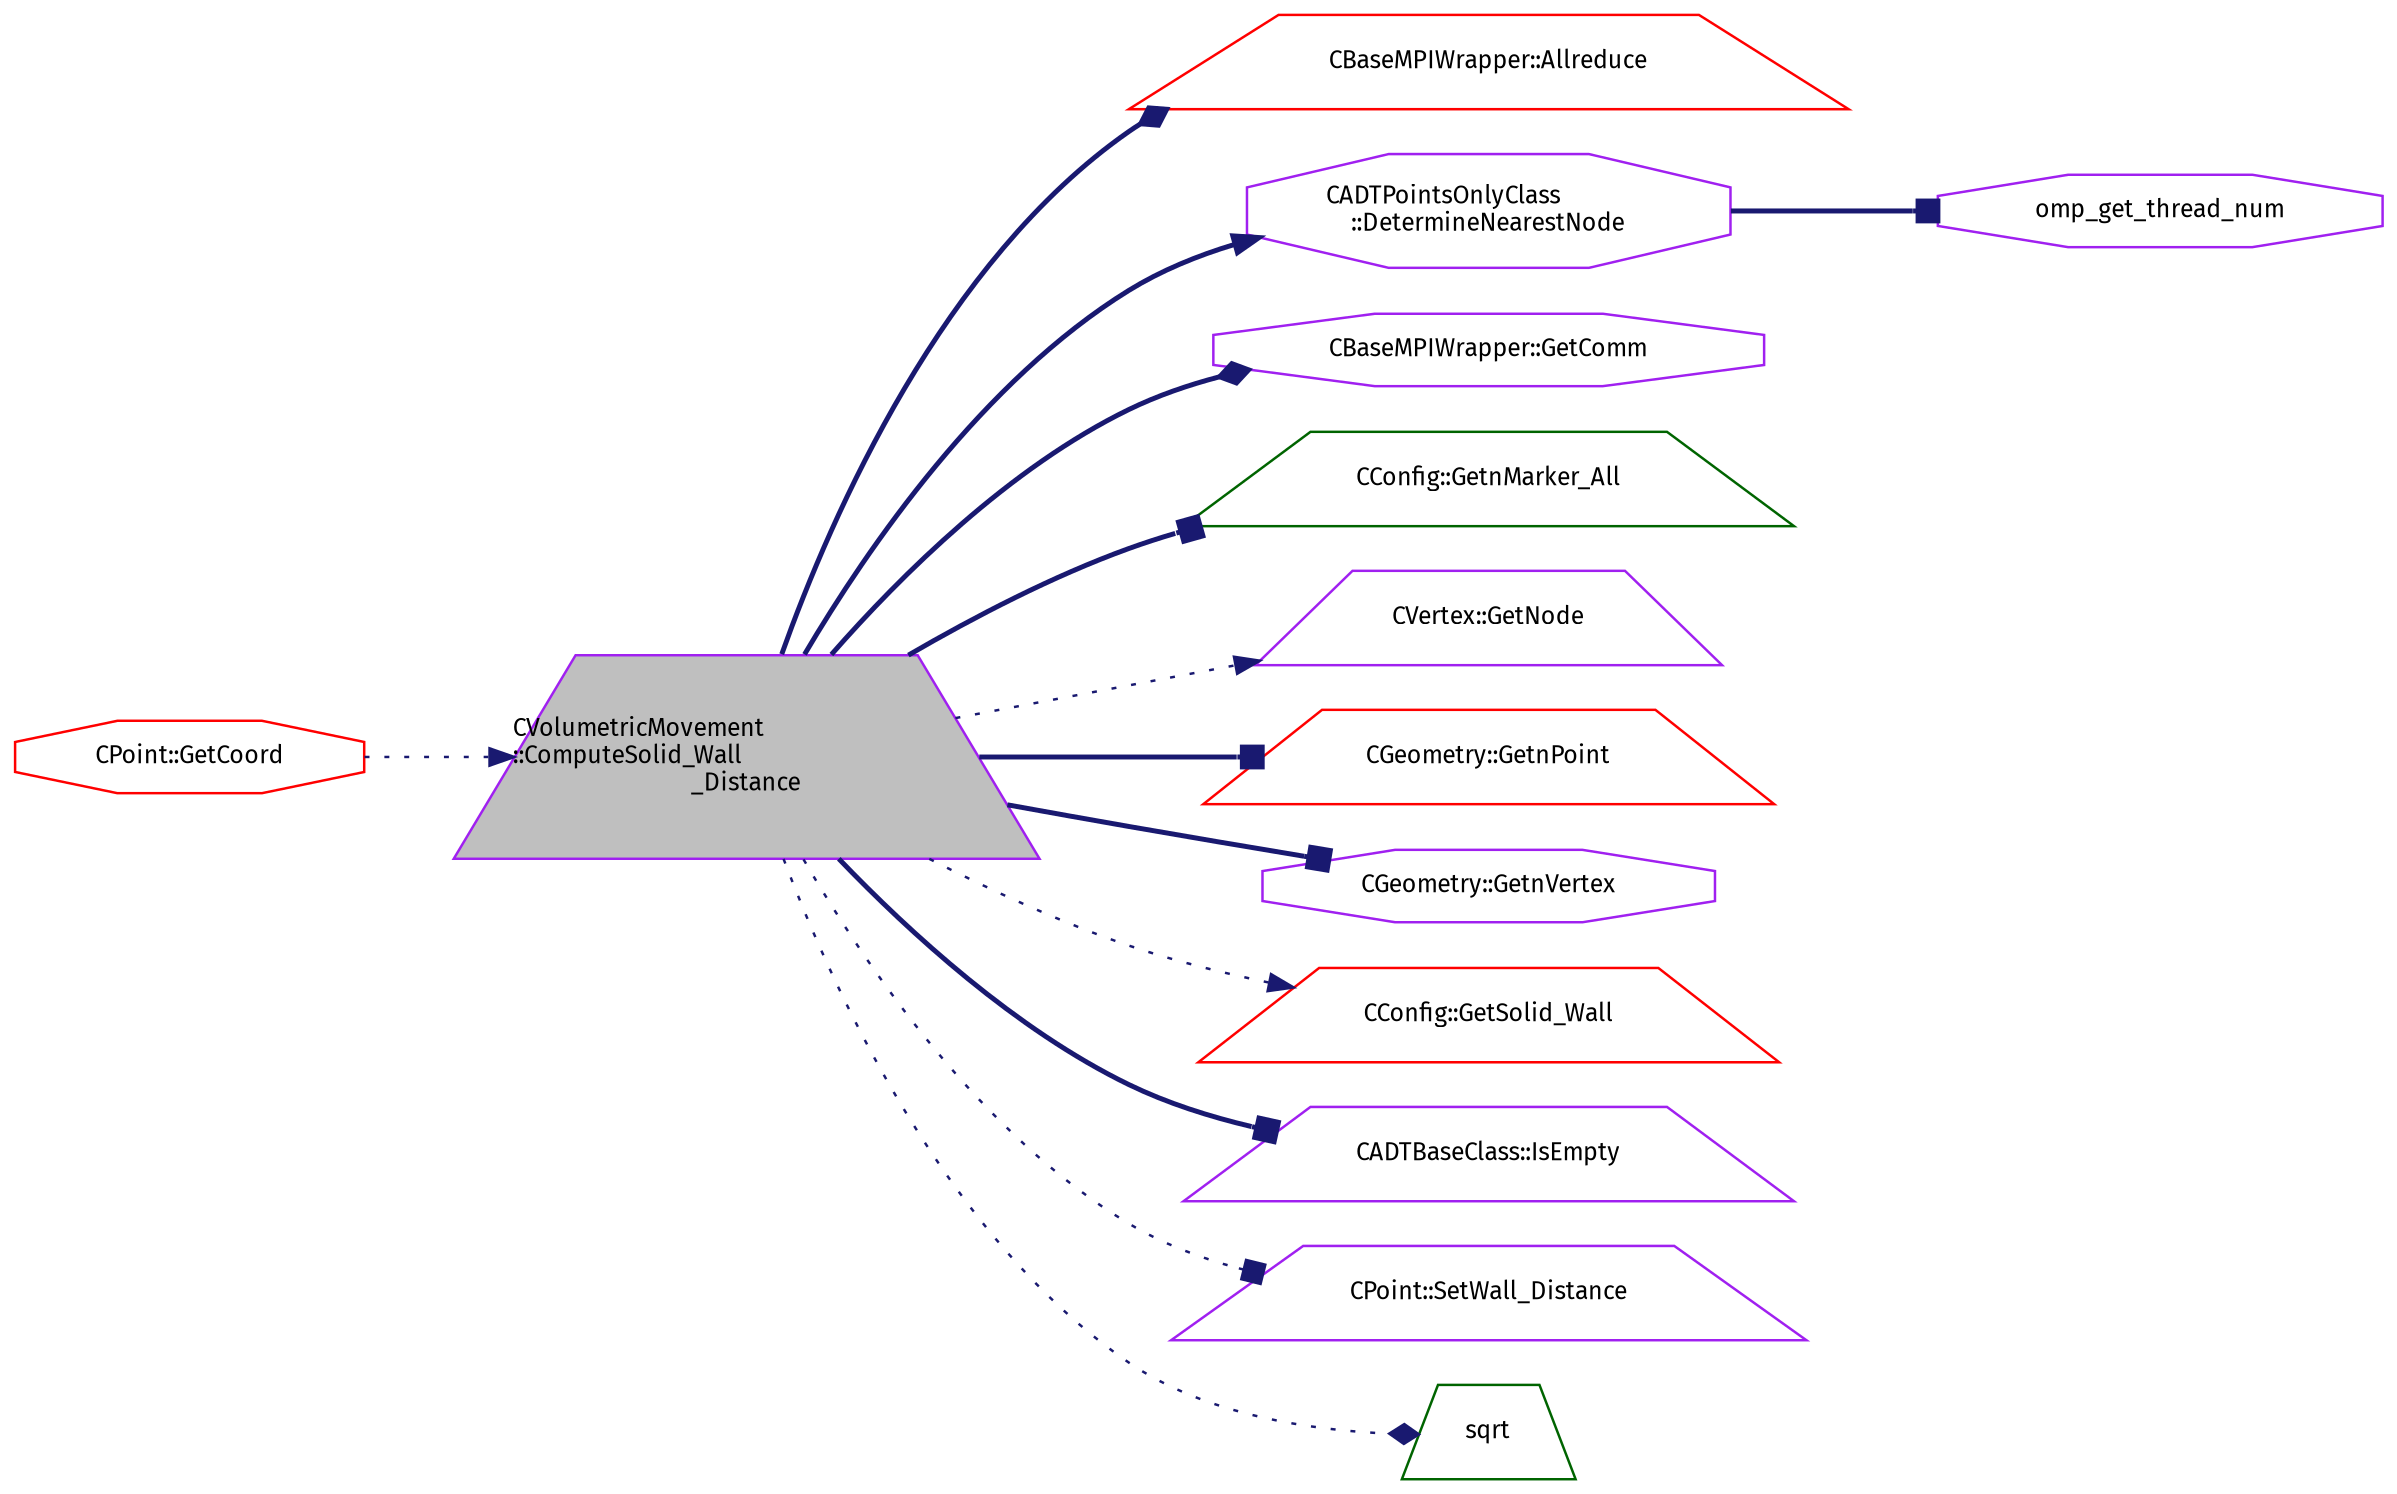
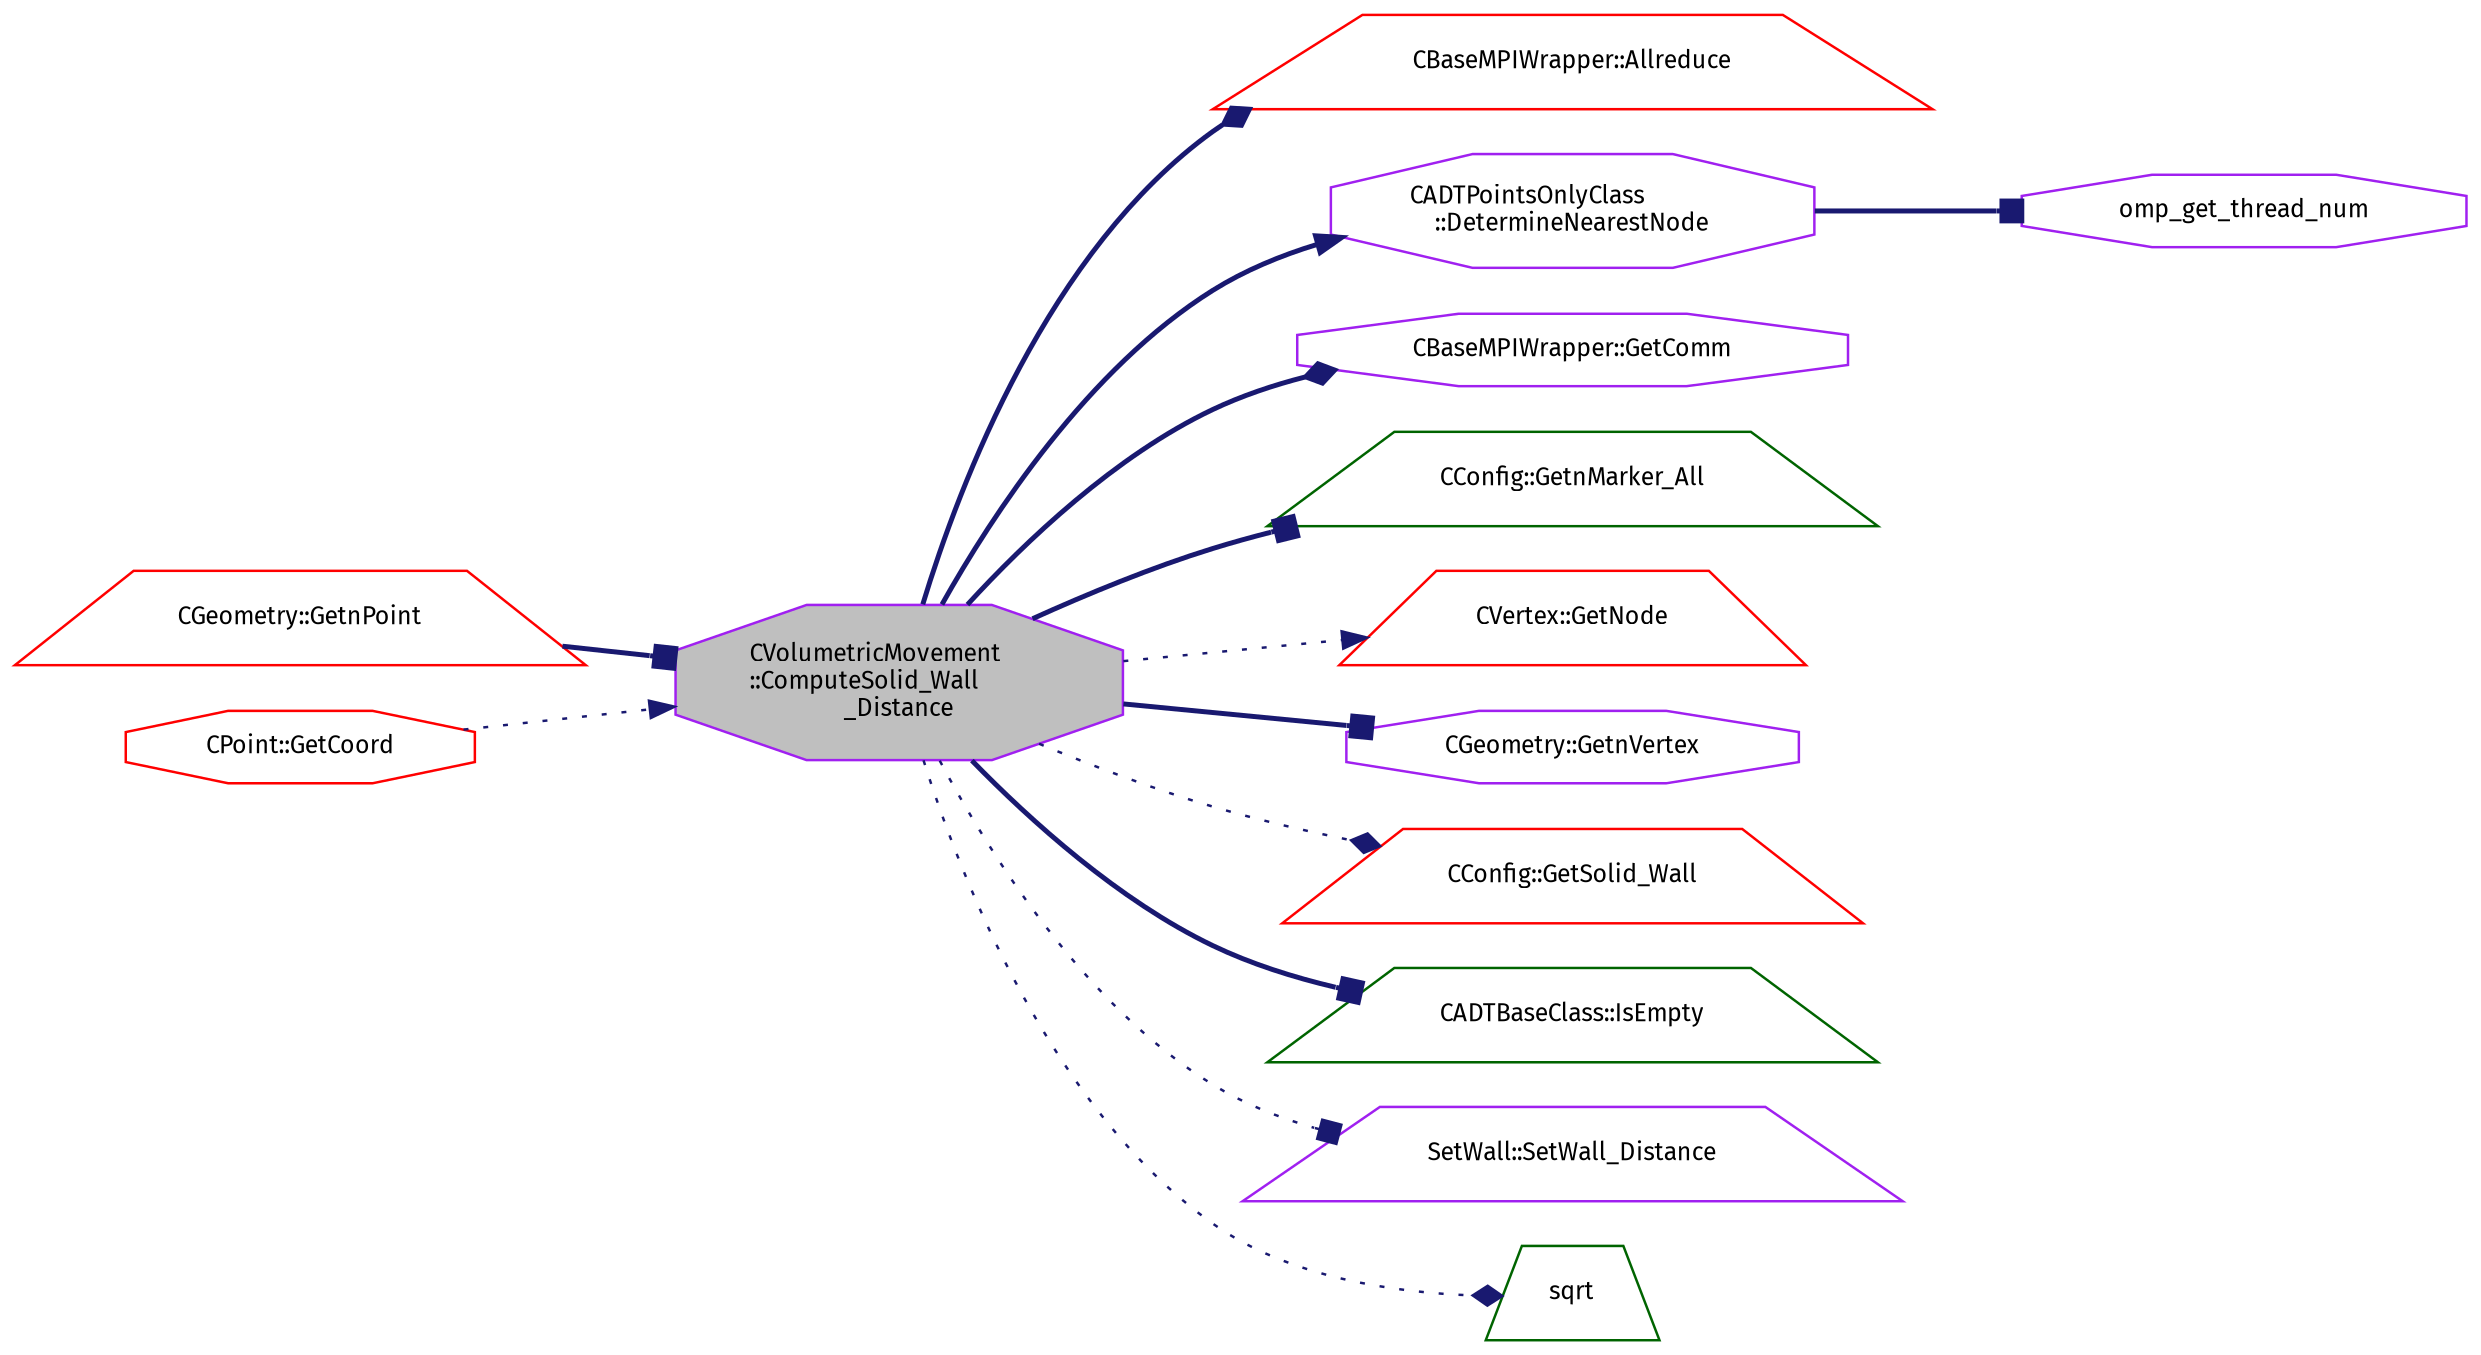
node "CVertex::GetNode": color purple -> red
node "CVolumetricMovement ::ComputeSolid_Wall _Distance": shape trapezium -> octagon
edge "CVolumetricMovement ::ComputeSolid_Wall _Distance" -> "CGeometry::GetnPoint": reversed
edge "CVolumetricMovement ::ComputeSolid_Wall _Distance" -> "CConfig::GetSolid_Wall": arrowhead normal -> diamond
node "CADTBaseClass::IsEmpty": color purple -> darkgreen
node "CPoint::SetWall_Distance": label "CPoint::SetWall_Distance" -> "SetWall::SetWall_Distance"
